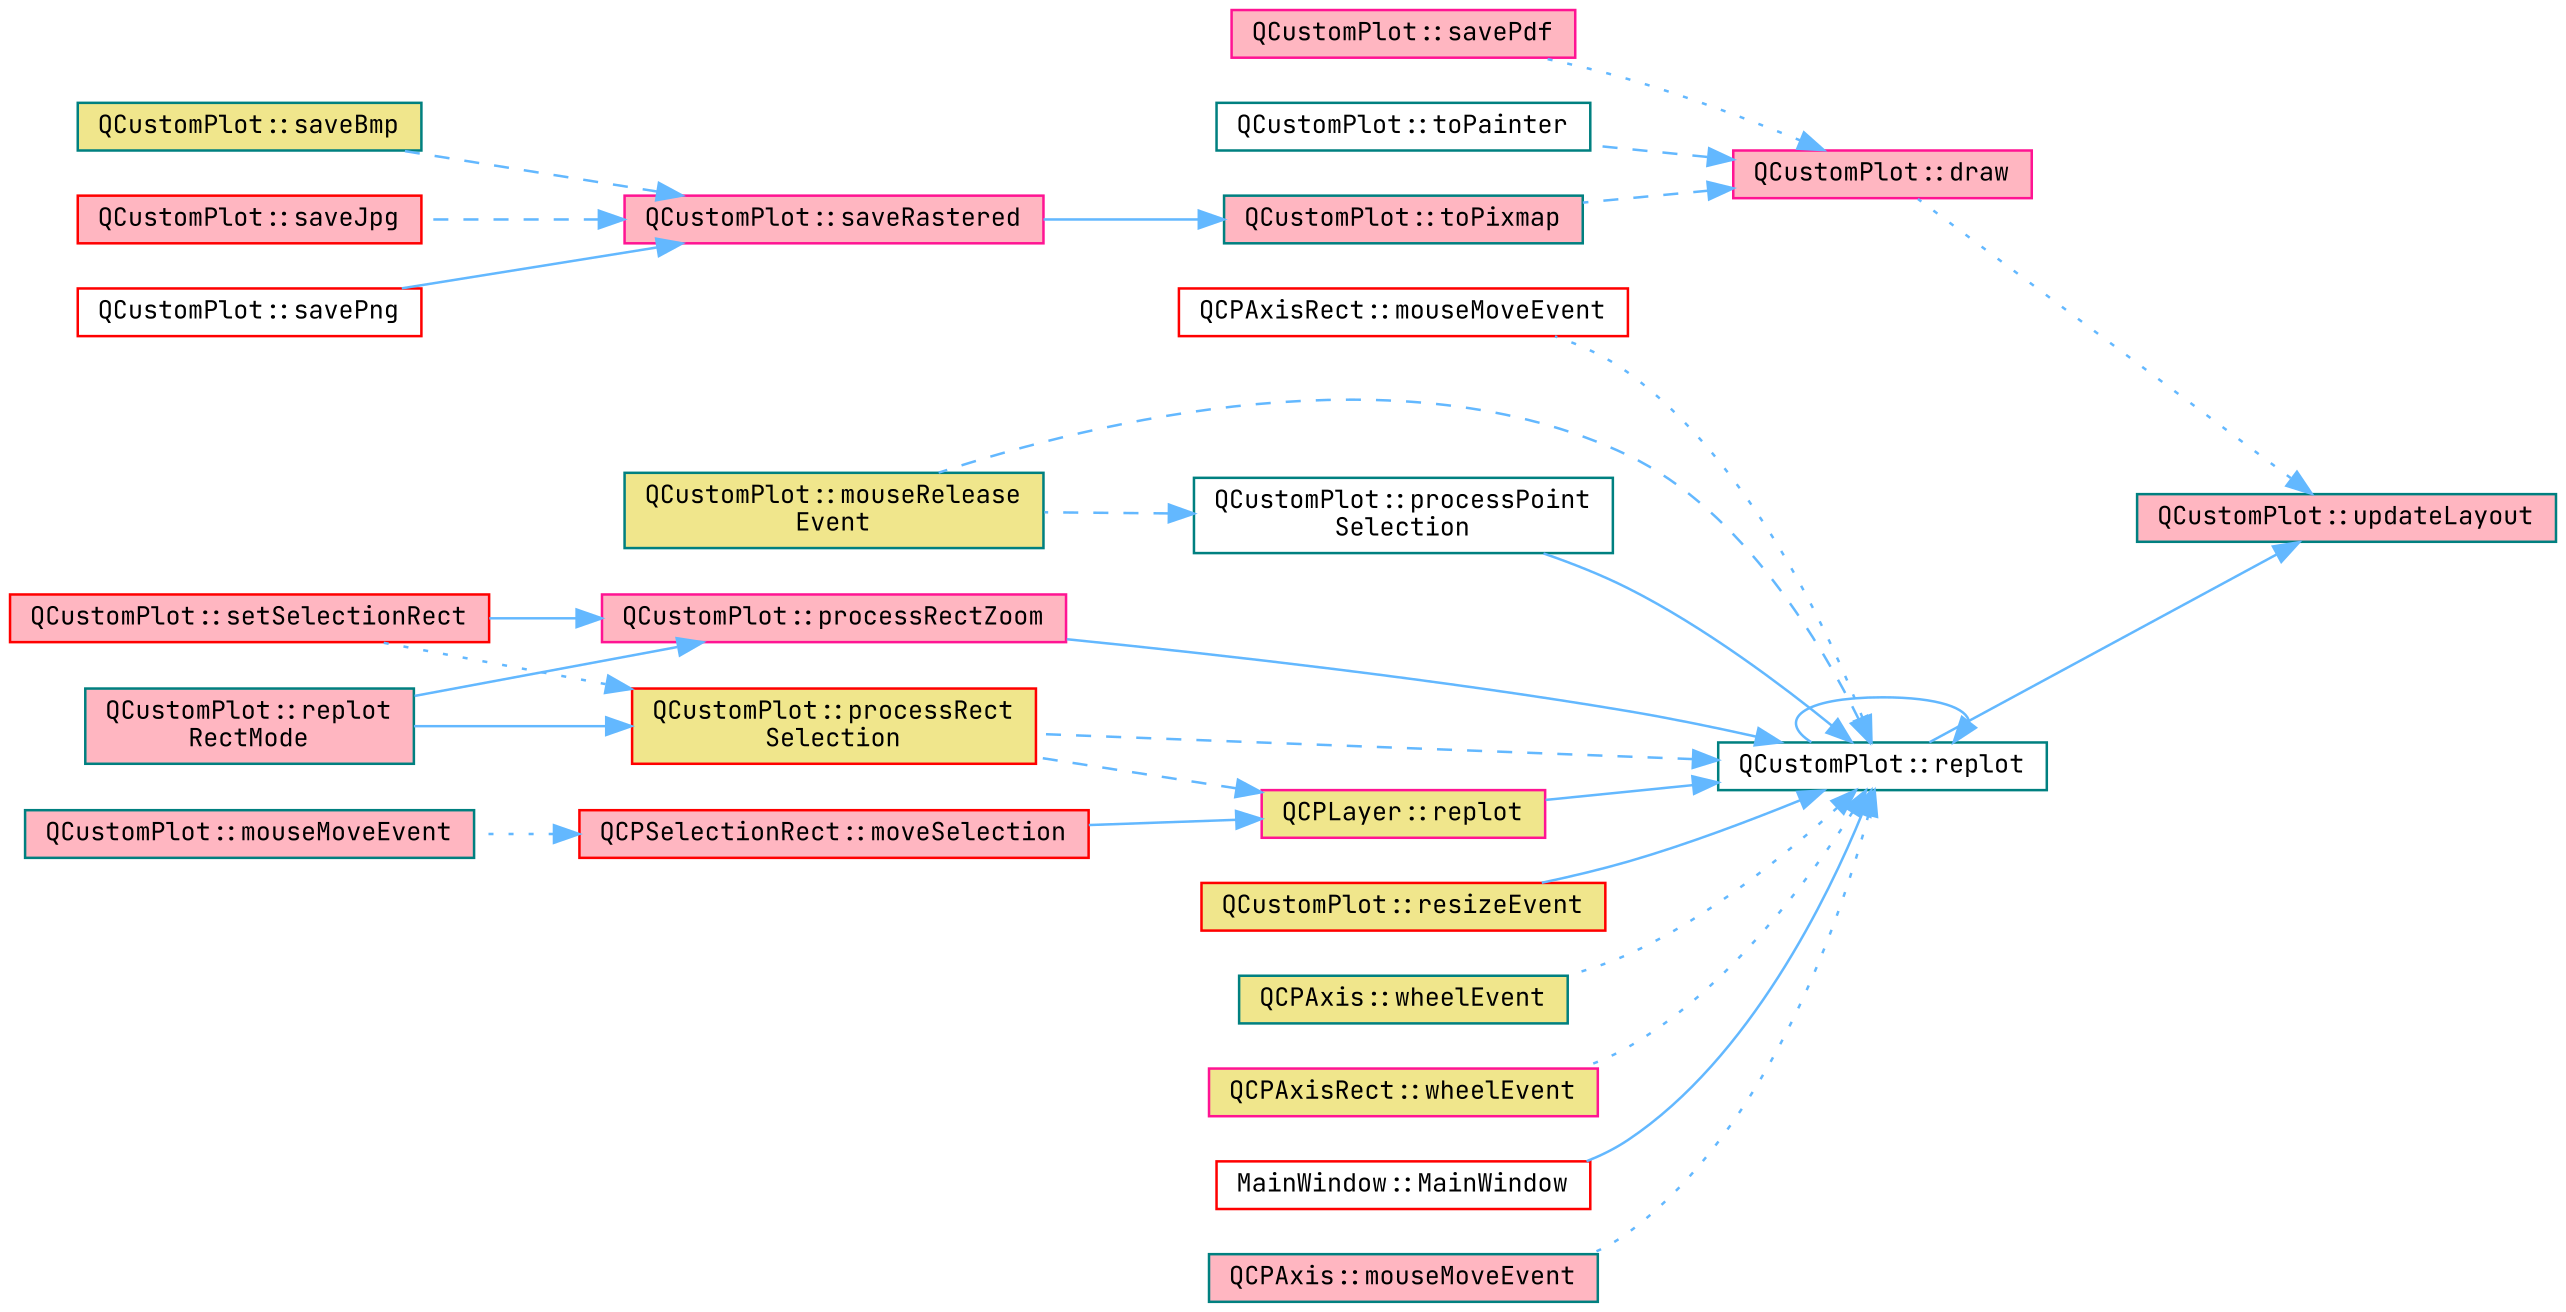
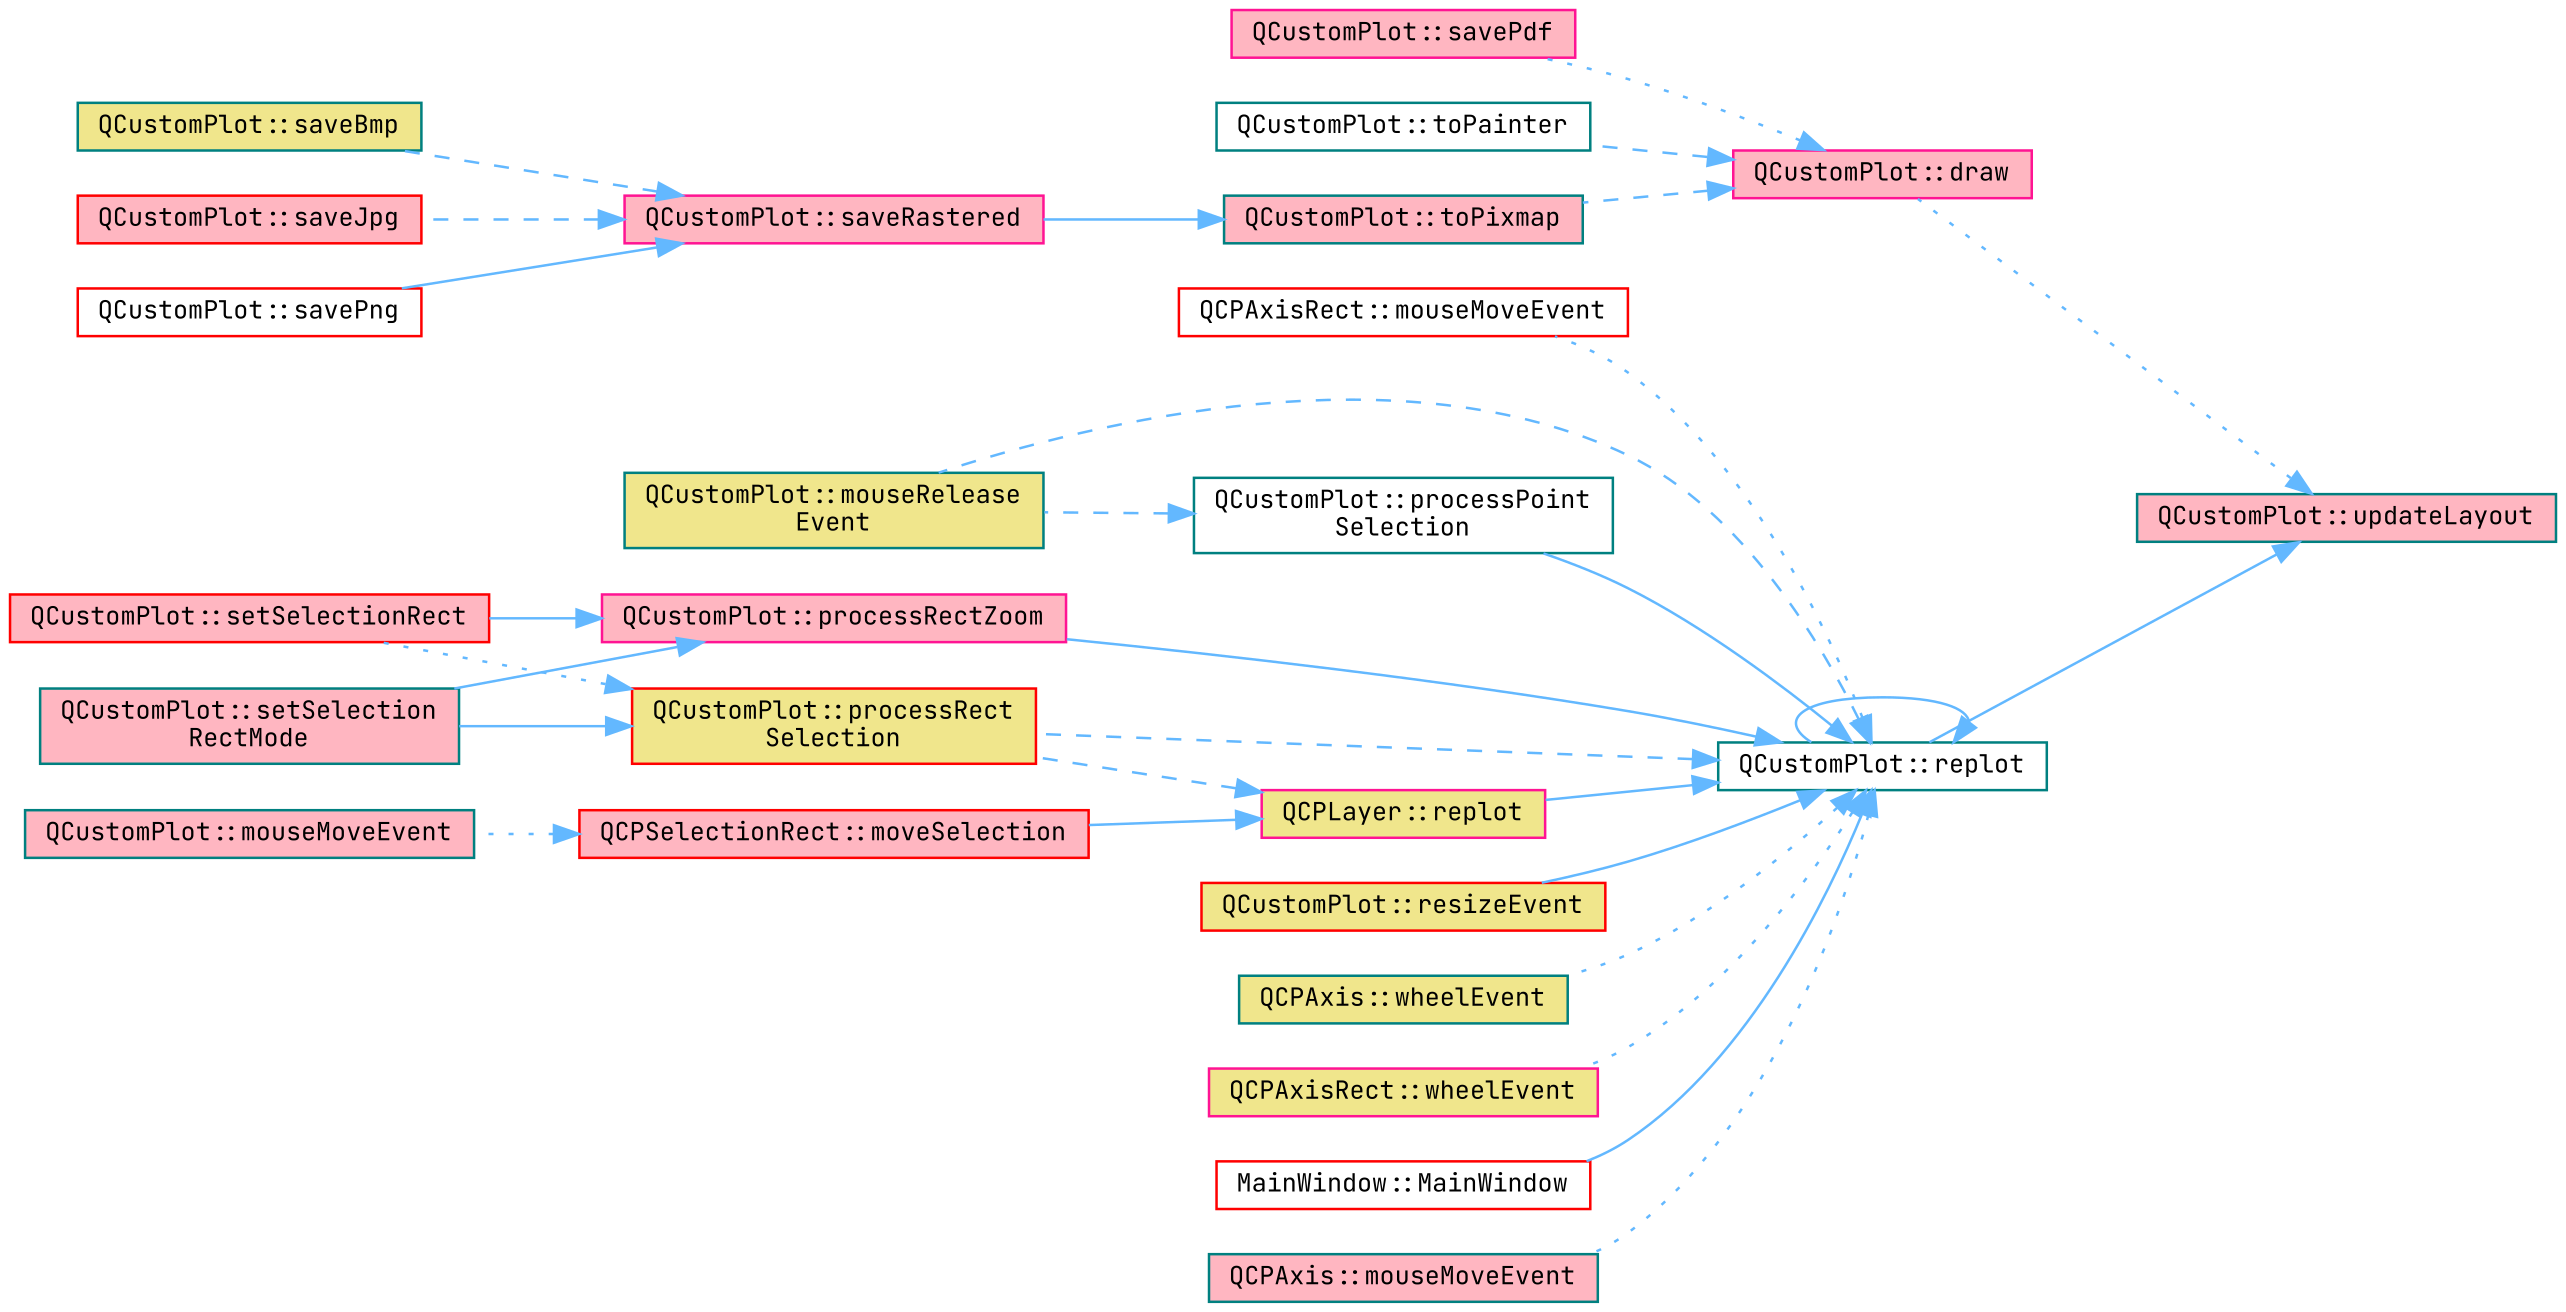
node "QCustomPlot::replot RectMode": label "QCustomPlot::replot RectMode" -> "QCustomPlot::setSelection RectMode"
